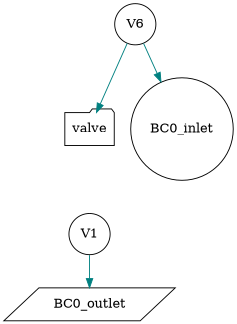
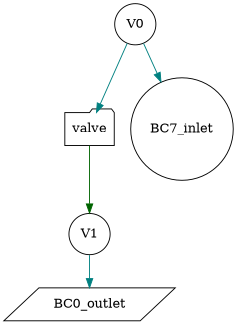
node "V6": label "V6" -> "V0"
node "BC0_inlet": label "BC0_inlet" -> "BC7_inlet"
edge "valve" -> "V1": added
